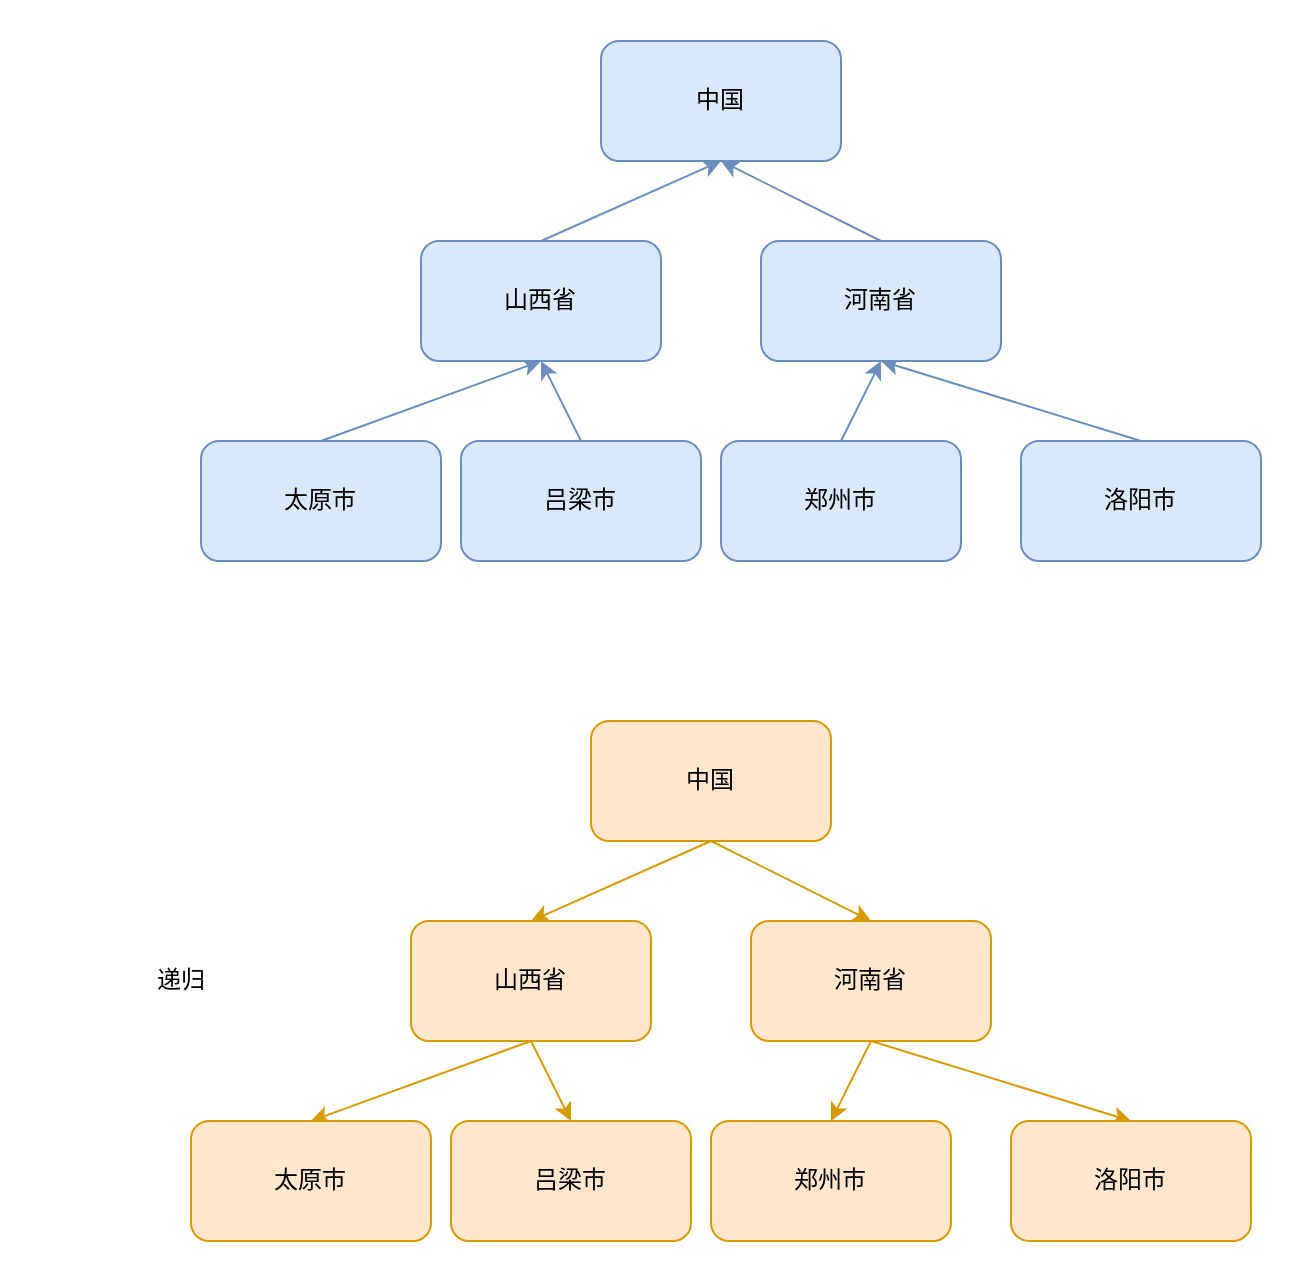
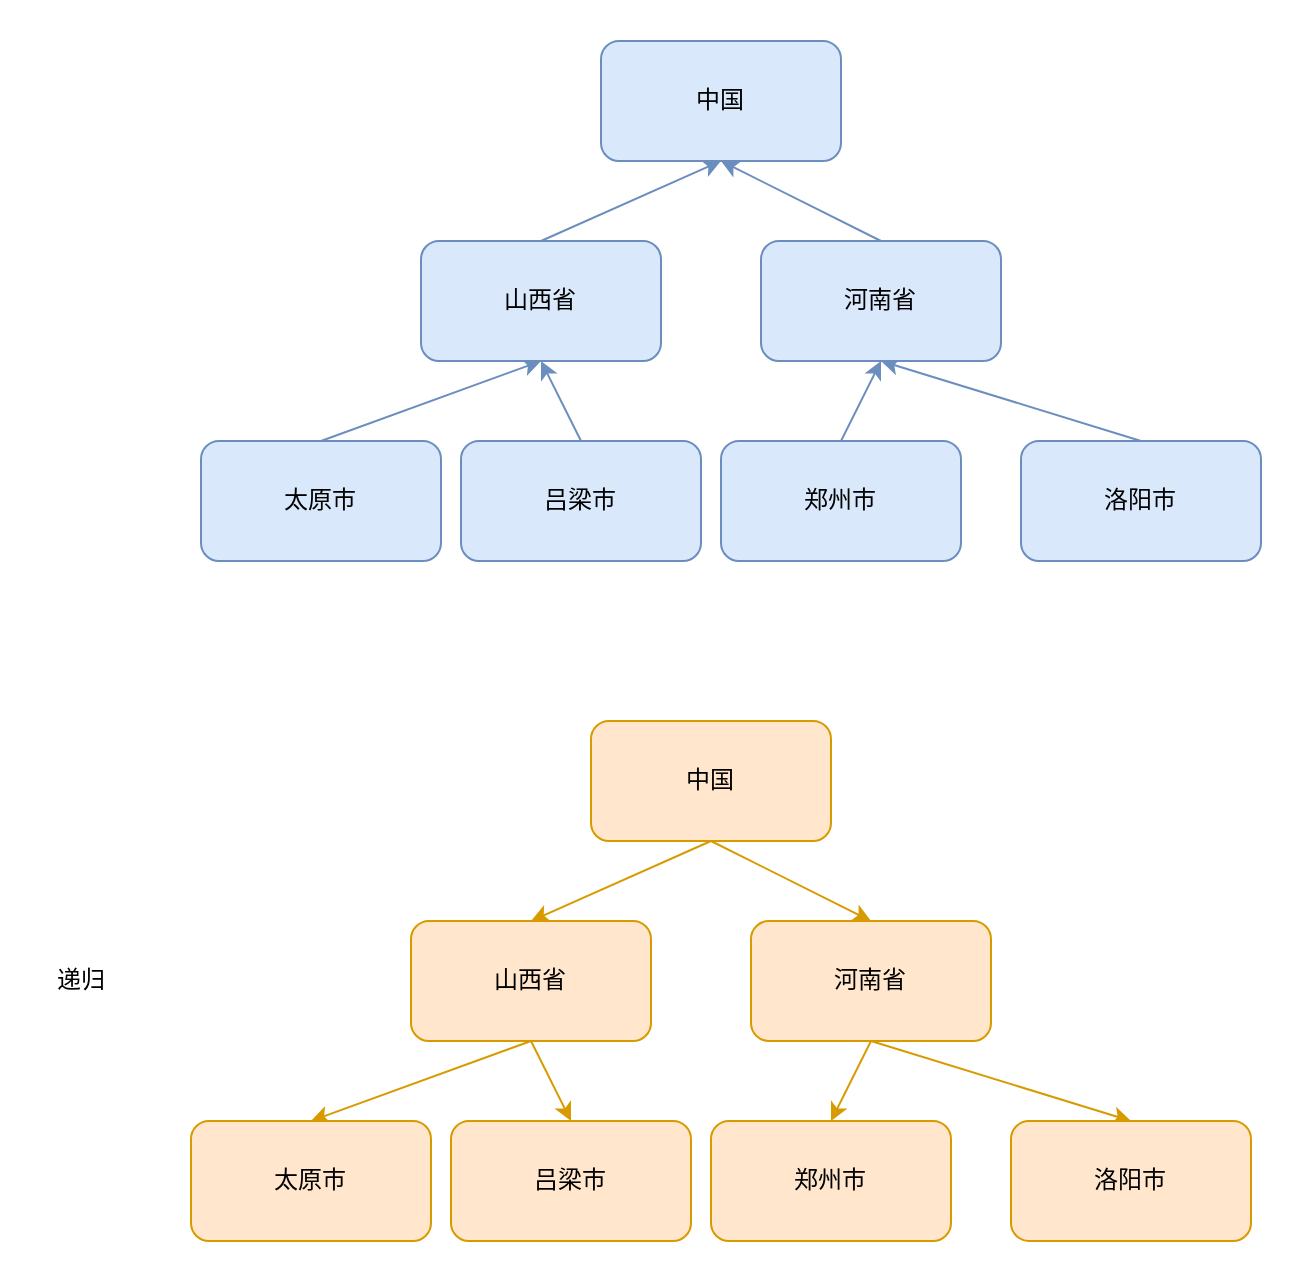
node "递归": moved (181, 981) -> (81, 981)
